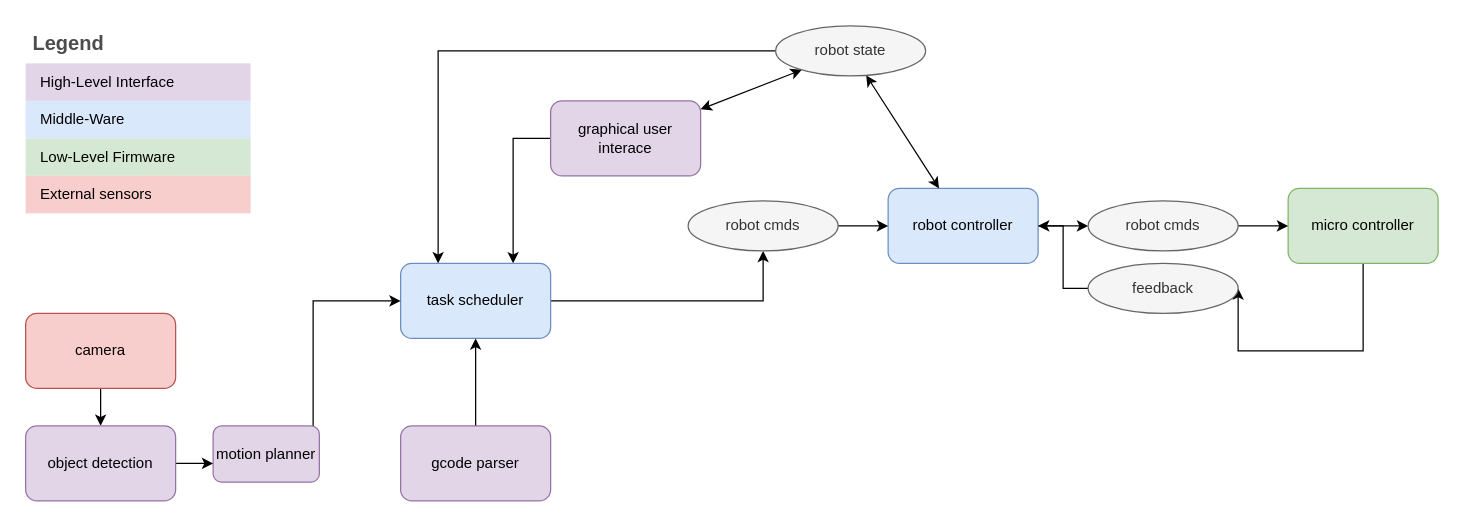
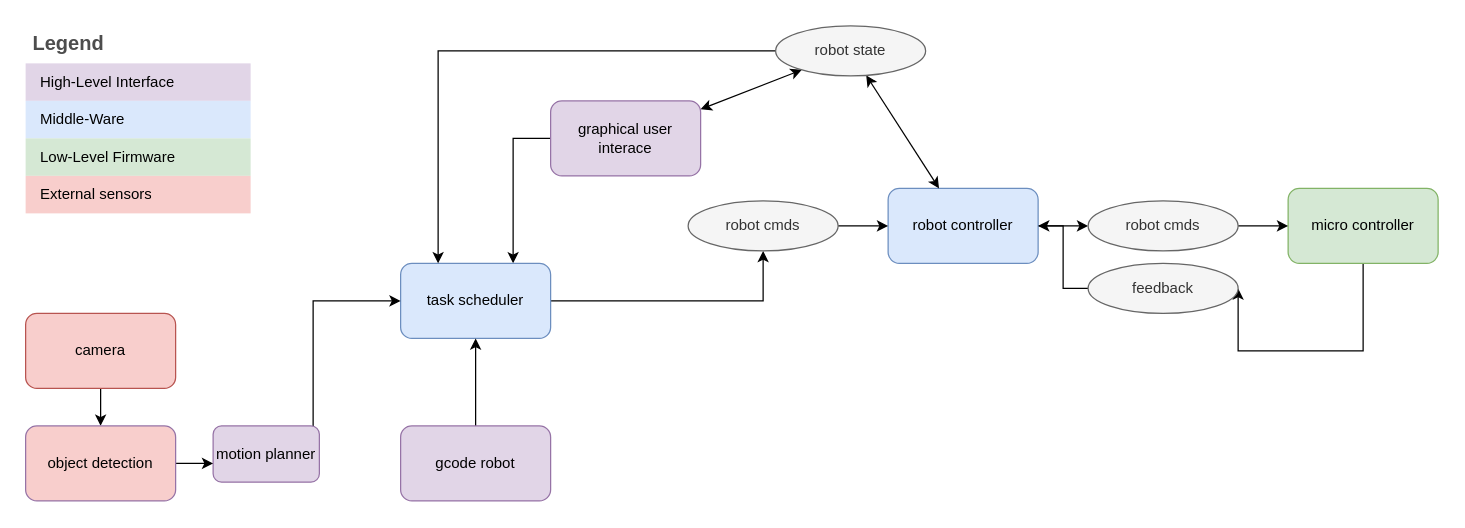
node "object detection": fillcolor #e1d5e7 -> #f8cecc
node "gcode parser": label "gcode parser" -> "gcode robot"
